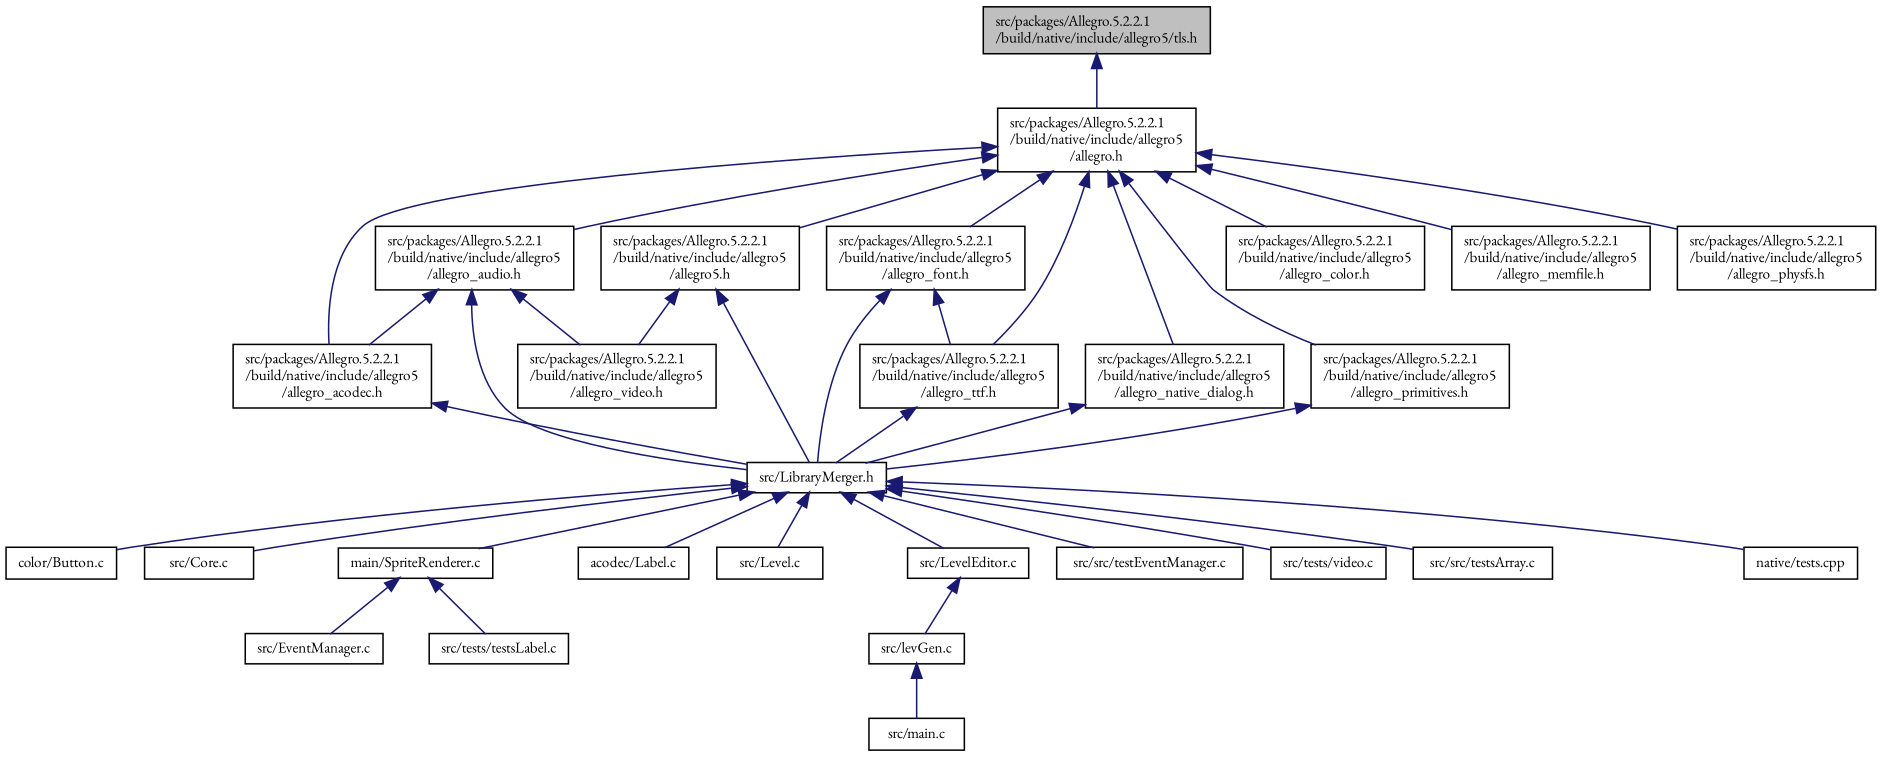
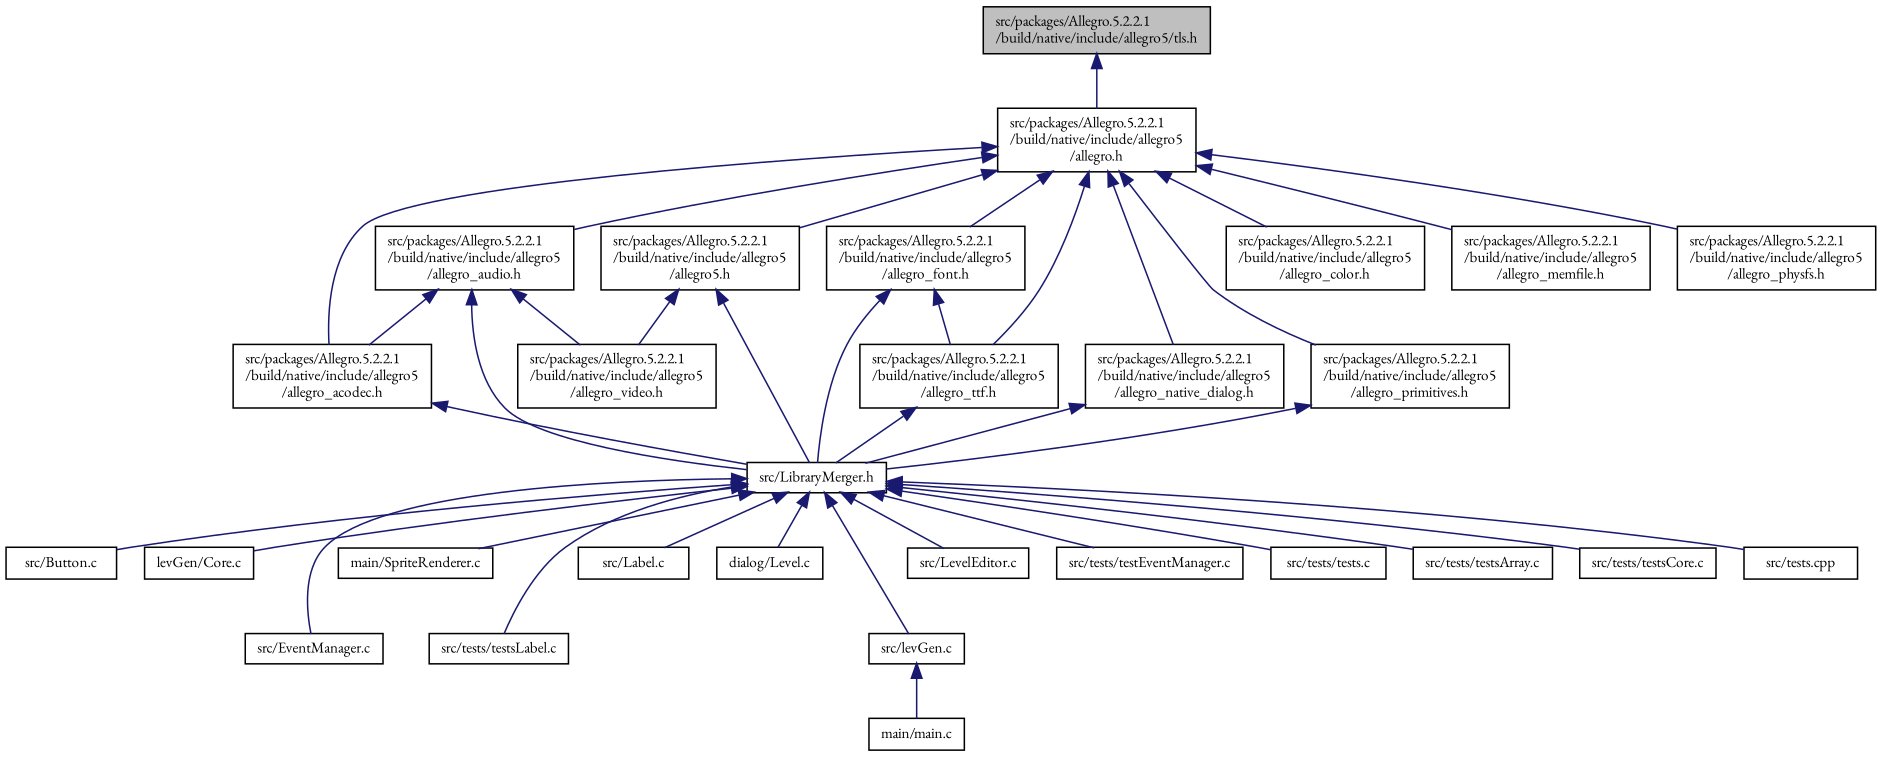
node "color/Button.c": label "color/Button.c" -> "src/Button.c"
node "src/Core.c": label "src/Core.c" -> "levGen/Core.c"
node "acodec/Label.c": label "acodec/Label.c" -> "src/Label.c"
node "src/Level.c": label "src/Level.c" -> "dialog/Level.c"
node "src/src/testEventManager.c": label "src/src/testEventManager.c" -> "src/tests/testEventManager.c"
node "src/tests/video.c": label "src/tests/video.c" -> "src/tests/tests.c"
node "src/src/testsArray.c": label "src/src/testsArray.c" -> "src/tests/testsArray.c"
node "src/tests/testsCore.c": added
node "native/tests.cpp": label "native/tests.cpp" -> "src/tests.cpp"
edge "src/EventManager.c" -> "main/SpriteRenderer.c": now "src/EventManager.c" -> "src/LibraryMerger.h"
edge "src/tests/testsLabel.c" -> "main/SpriteRenderer.c": now "src/tests/testsLabel.c" -> "src/LibraryMerger.h"
edge "src/levGen.c" -> "src/LevelEditor.c": now "src/levGen.c" -> "src/LibraryMerger.h"
node "src/main.c": label "src/main.c" -> "main/main.c"
